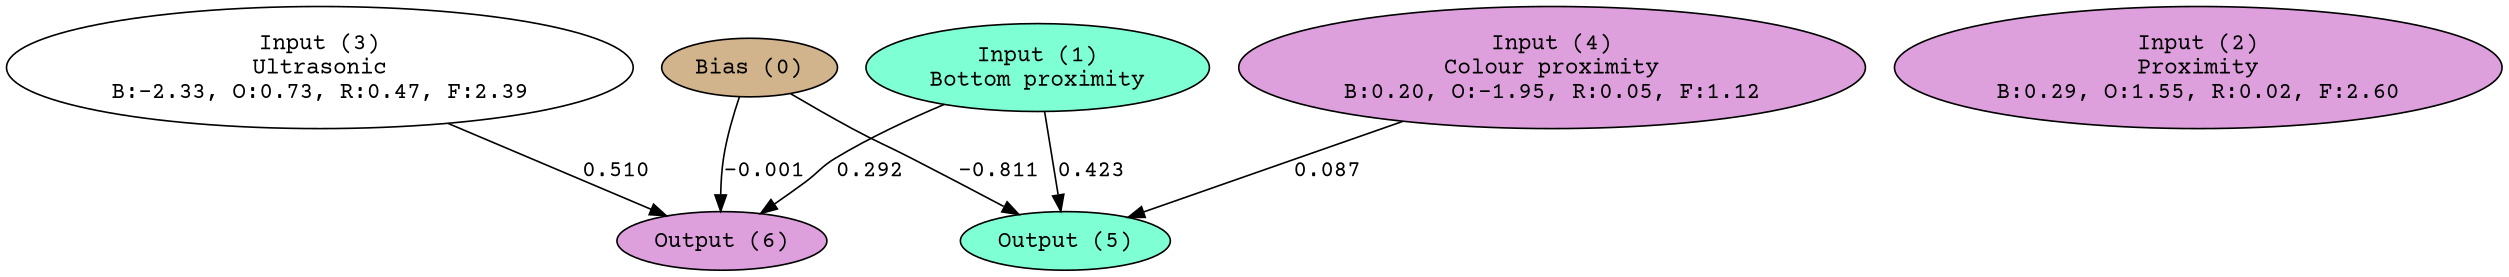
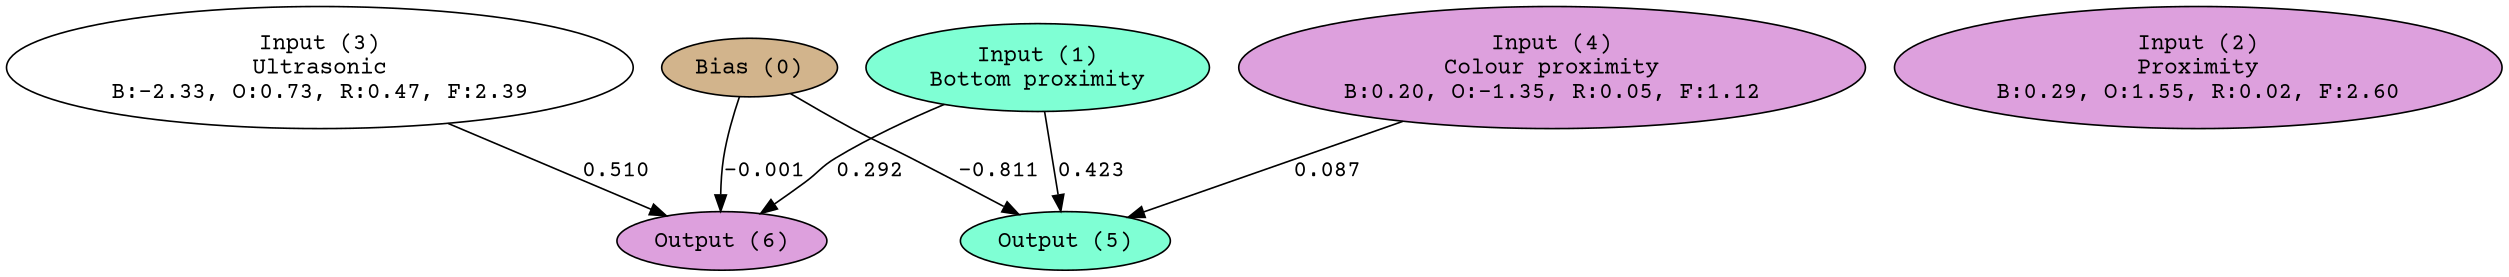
node "Input (4) Colour proximity B:0.20, O:-1.95, R:0.05, F:1.12": label "Input (4) Colour proximity B:0.20, O:-1.95, R:0.05, F:1.12" -> "Input (4) Colour proximity B:0.20, O:-1.35, R:0.05, F:1.12"
